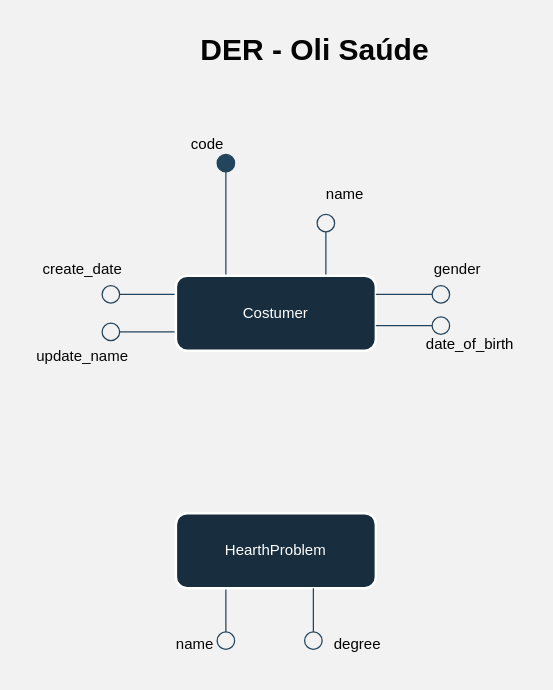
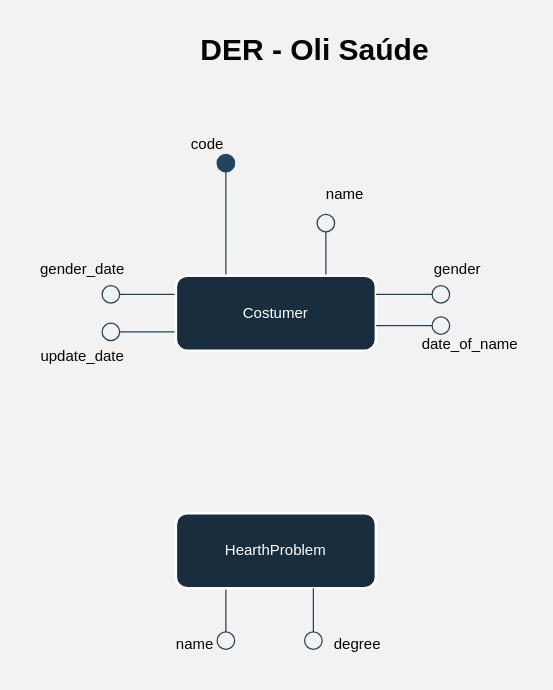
node "create_date": label "create_date" -> "gender_date"
node "date_of_birth": label "date_of_birth" -> "date_of_name"
node "update_name": label "update_name" -> "update_date"
